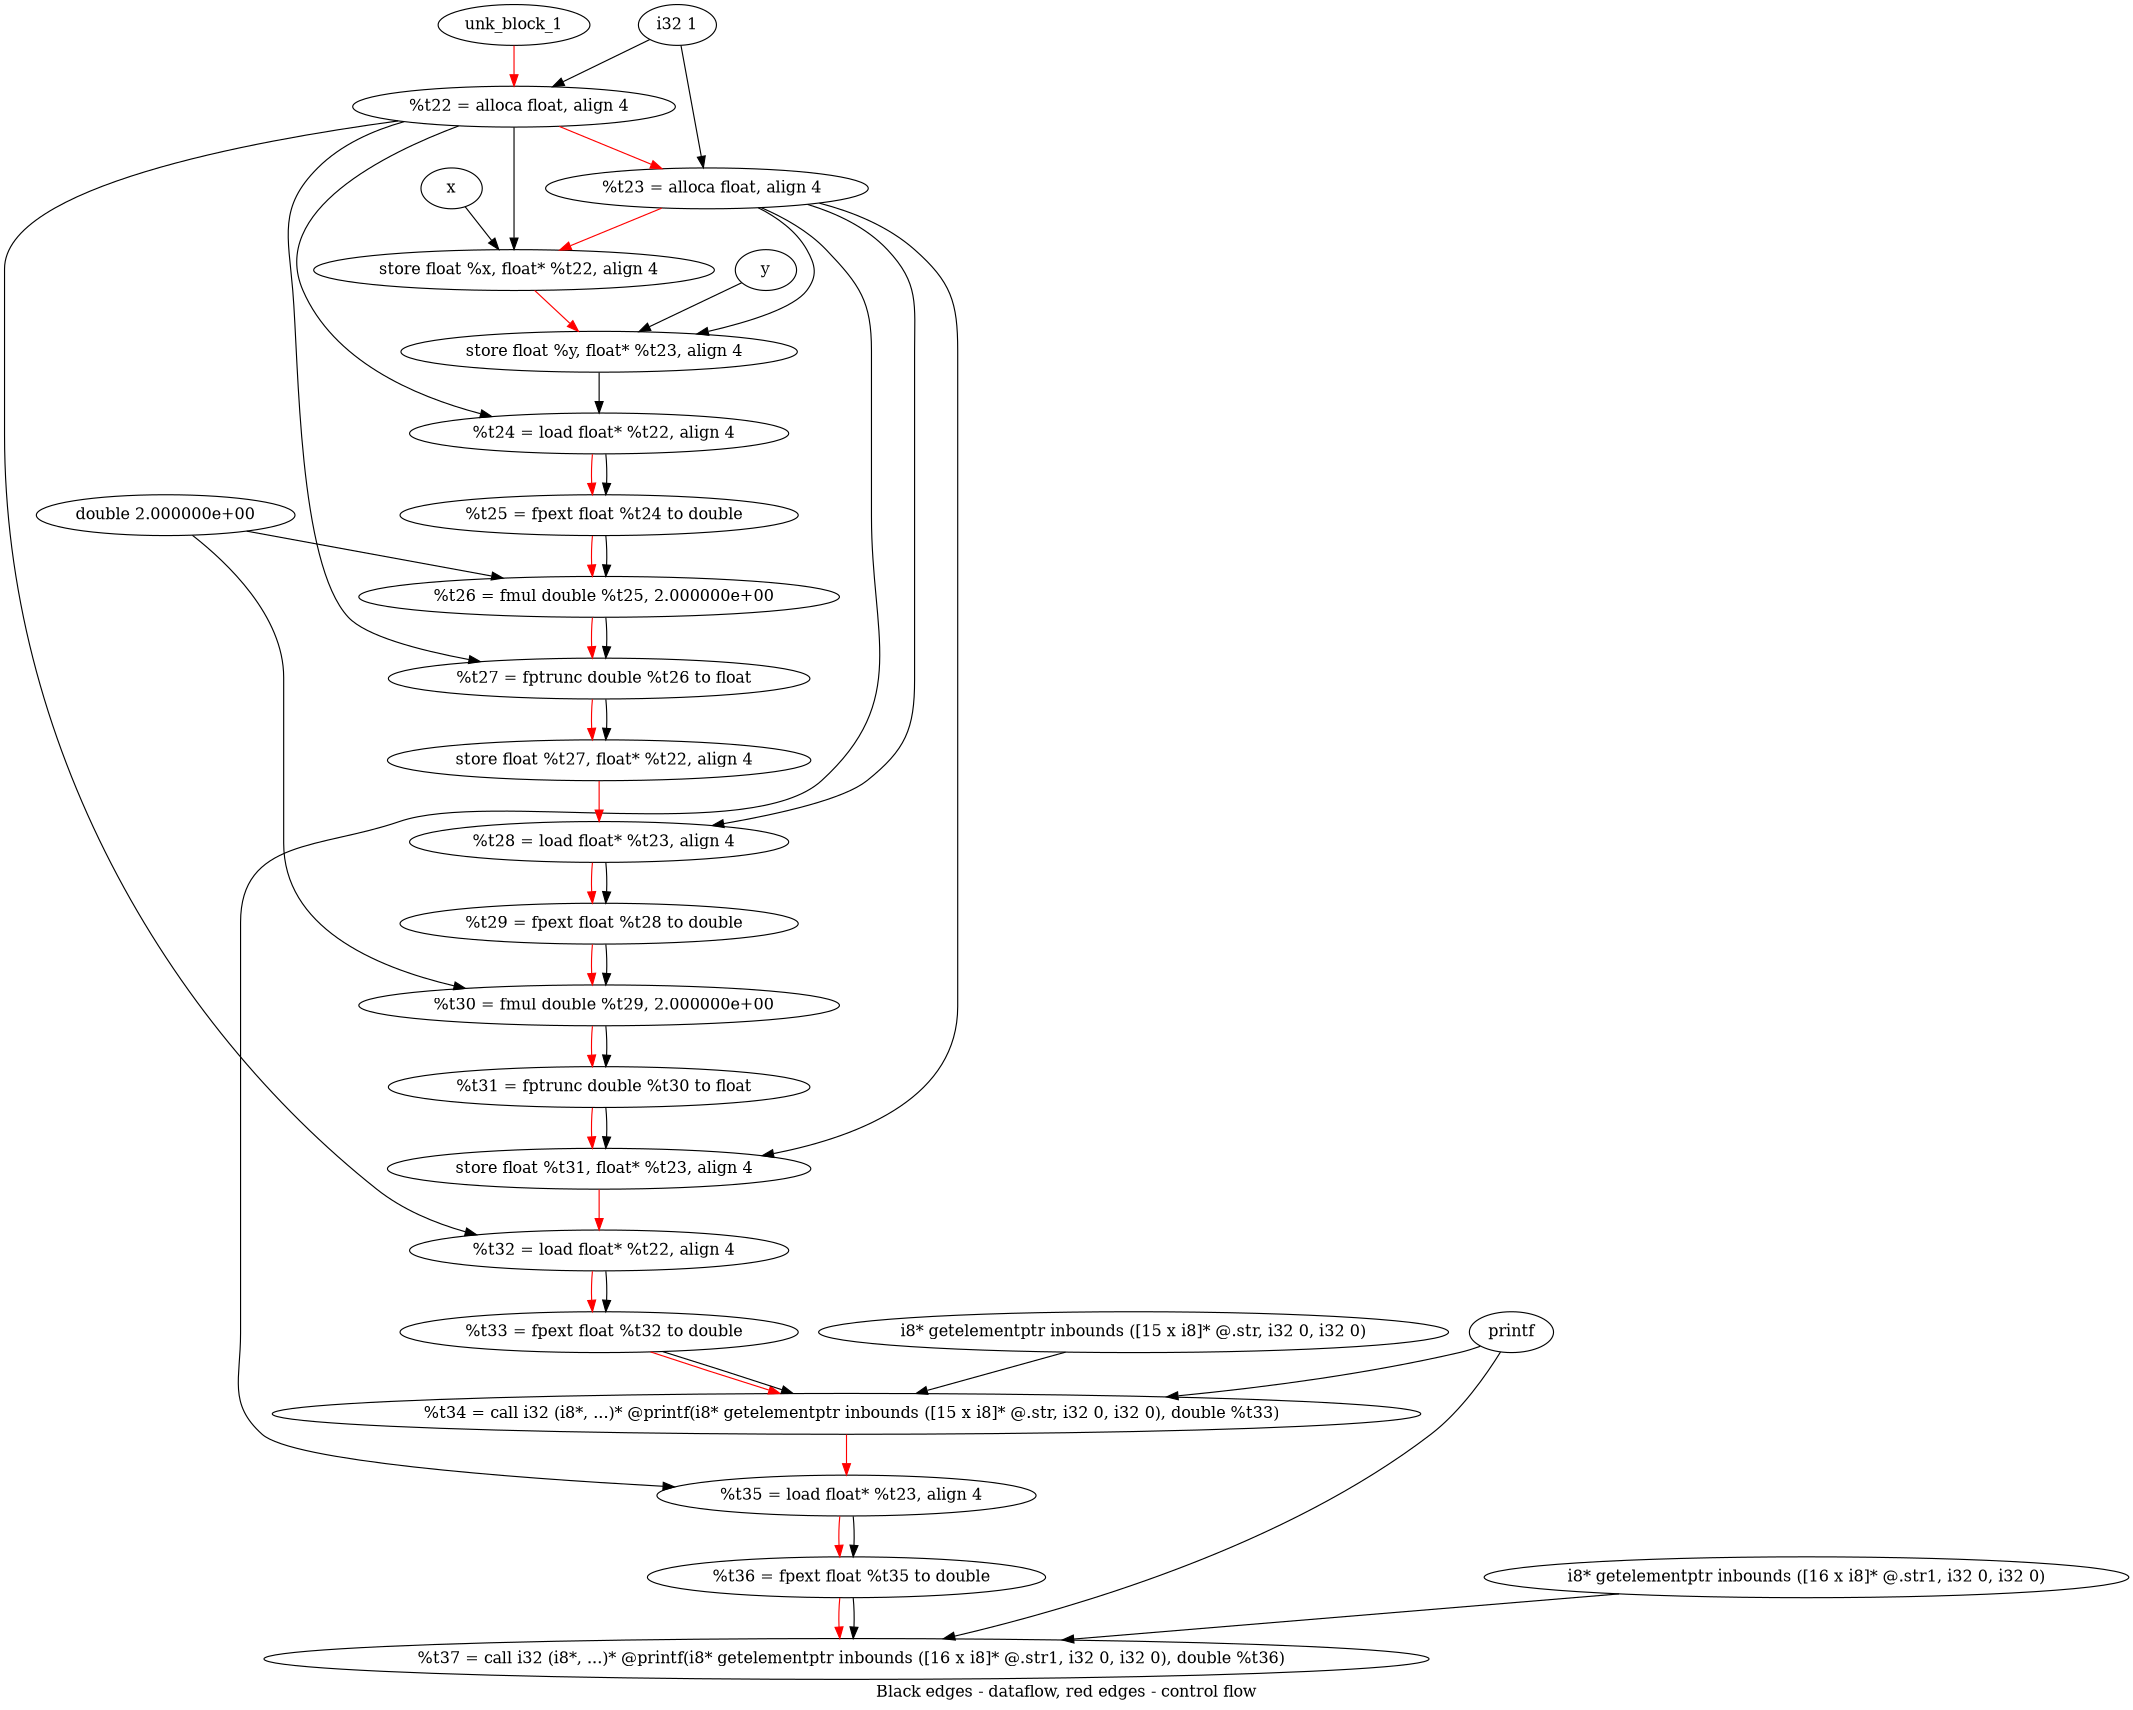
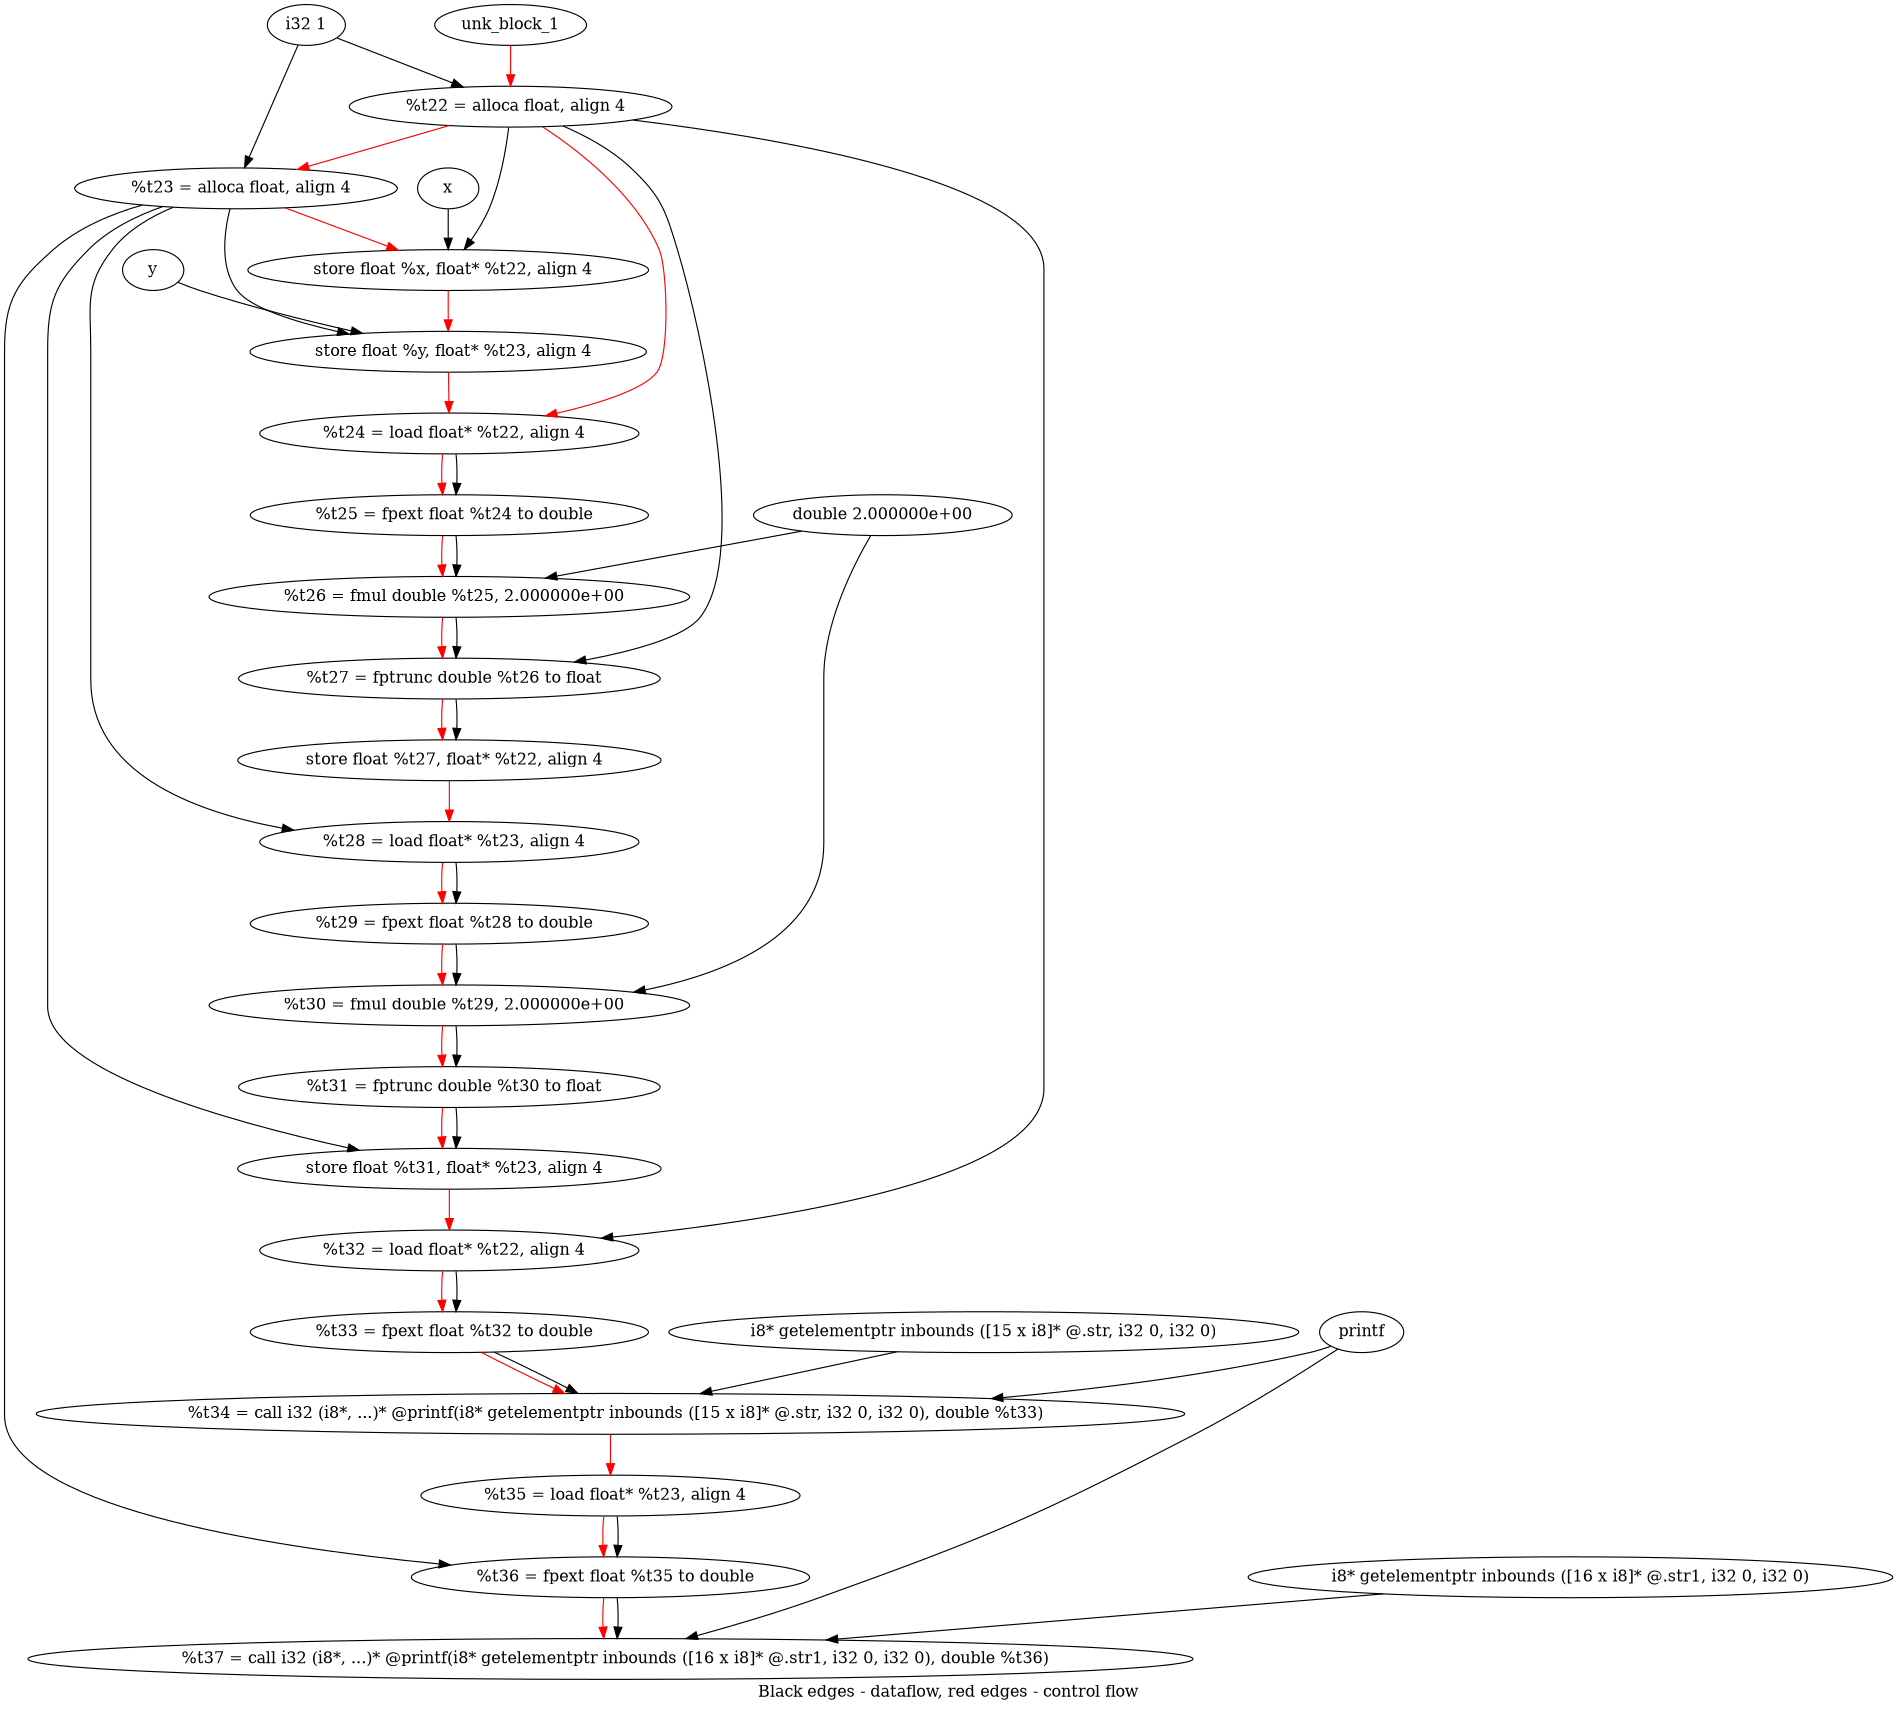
edge "%t22 = alloca float, align 4" -> "%t24 = load float* %t22, align 4": color black -> red
edge "store float %y, float* %t23, align 4" -> "%t24 = load float* %t22, align 4": color black -> red
edge "%t23 = alloca float, align 4" -> "%t35 = load float* %t23, align 4": now "%t23 = alloca float, align 4" -> "%t36 = fpext float %t35 to double"
